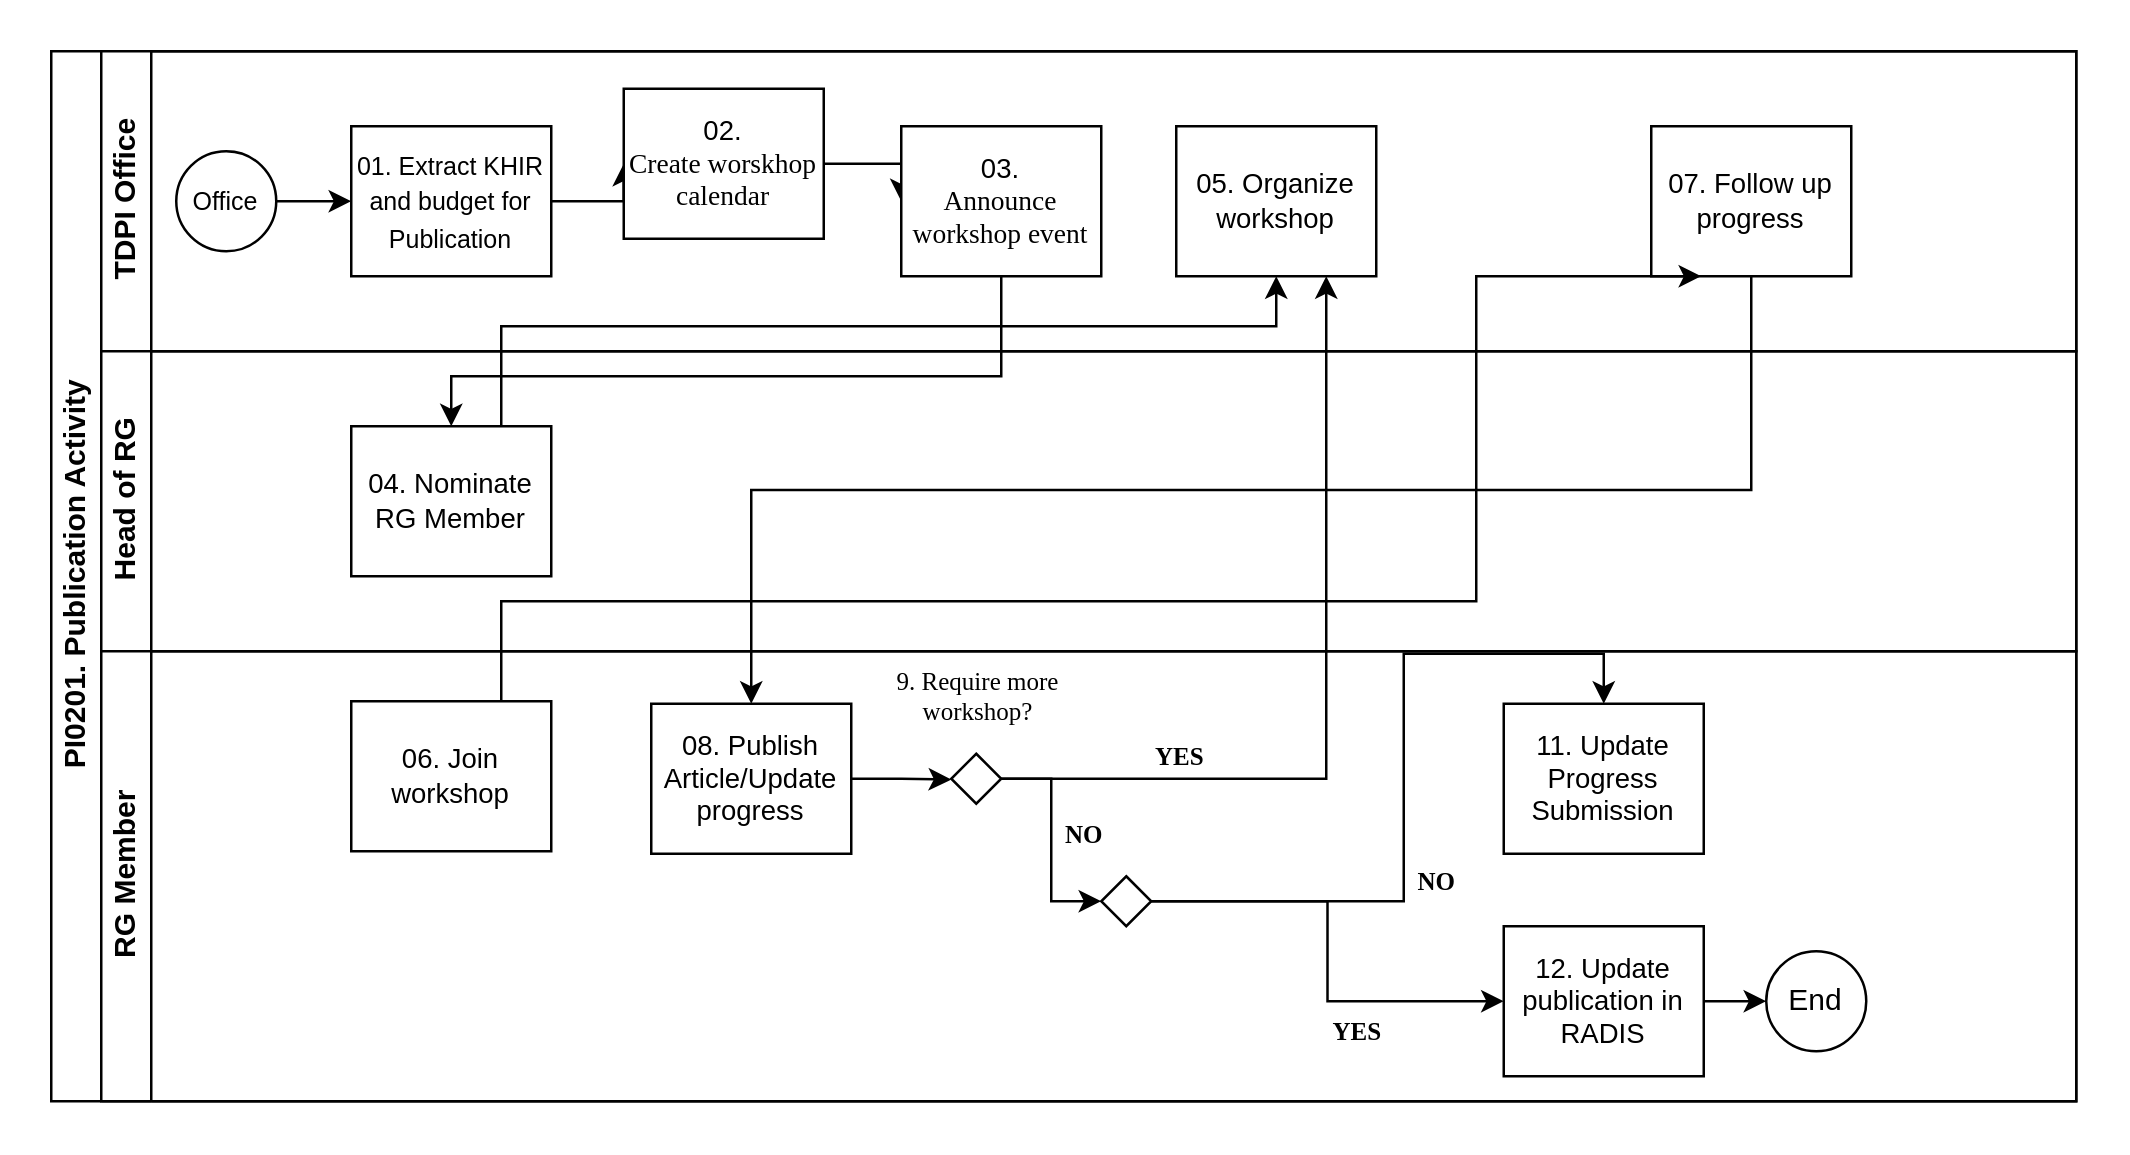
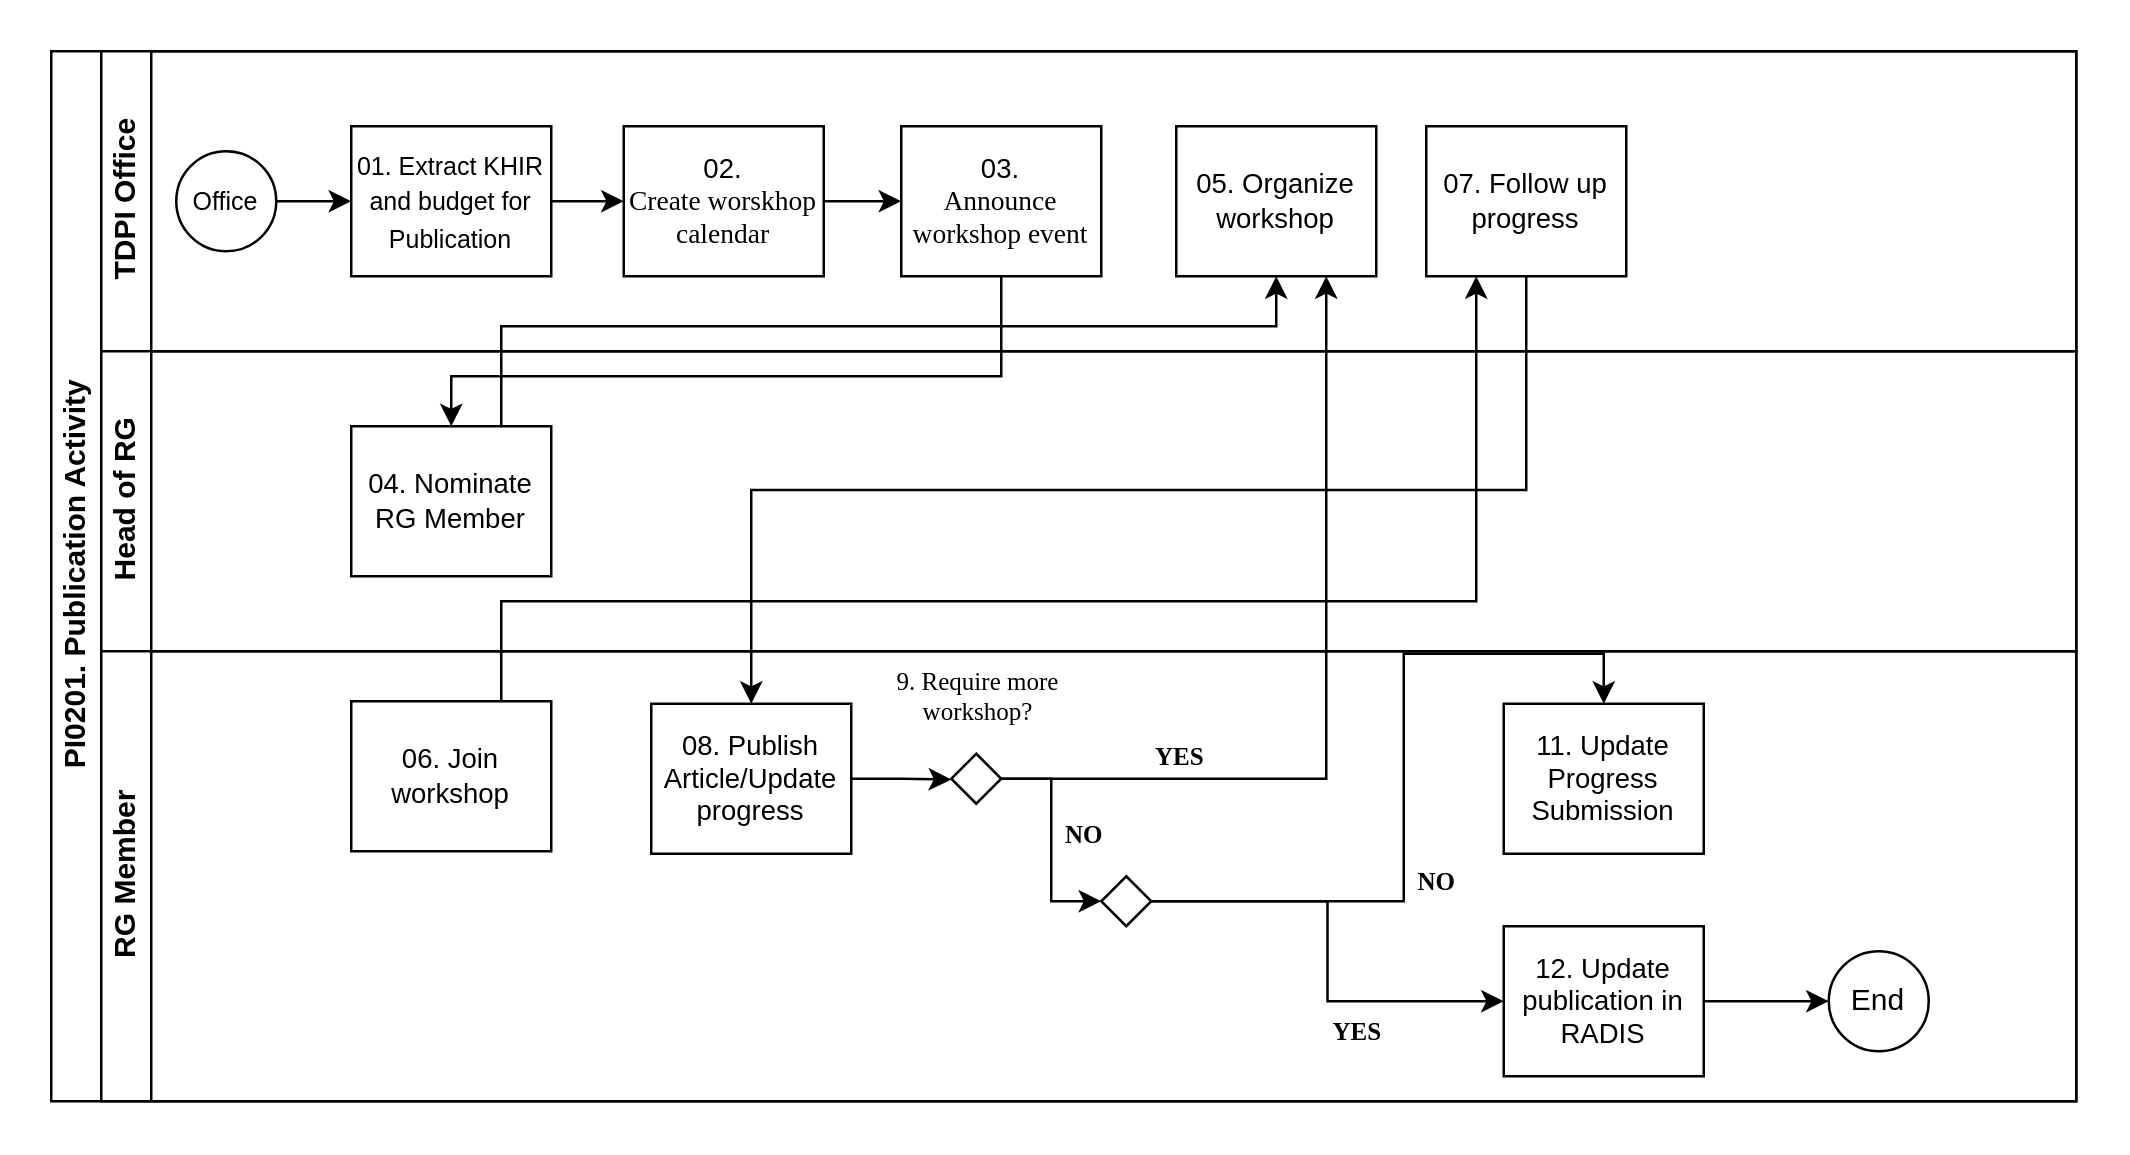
node "02. Create worskhop calendar": moved (724, 164) -> (724, 201)
node "07. Follow up progress": moved (1751, 201) -> (1526, 201)
node "End": moved (1816, 1001) -> (1879, 1001)
